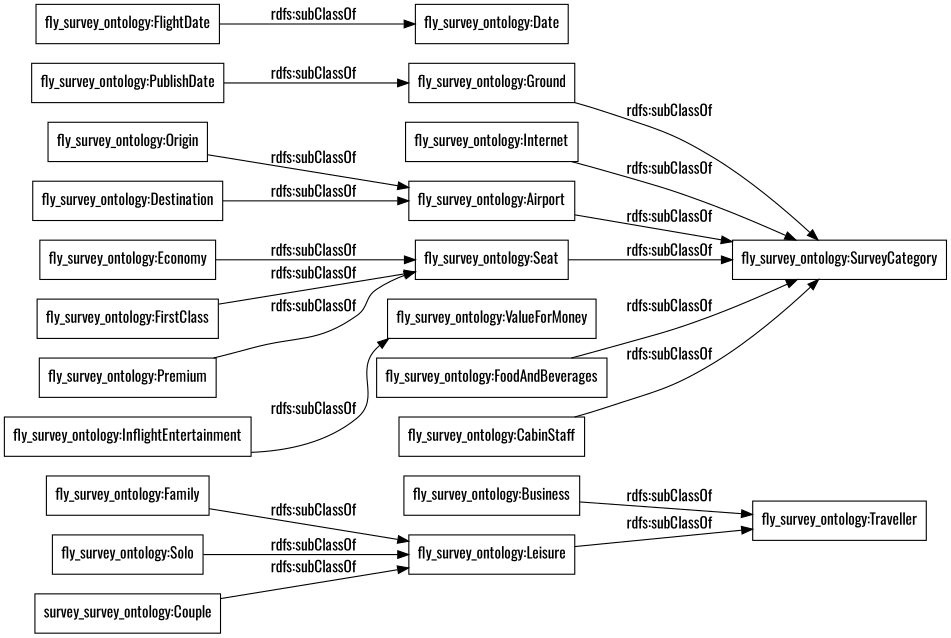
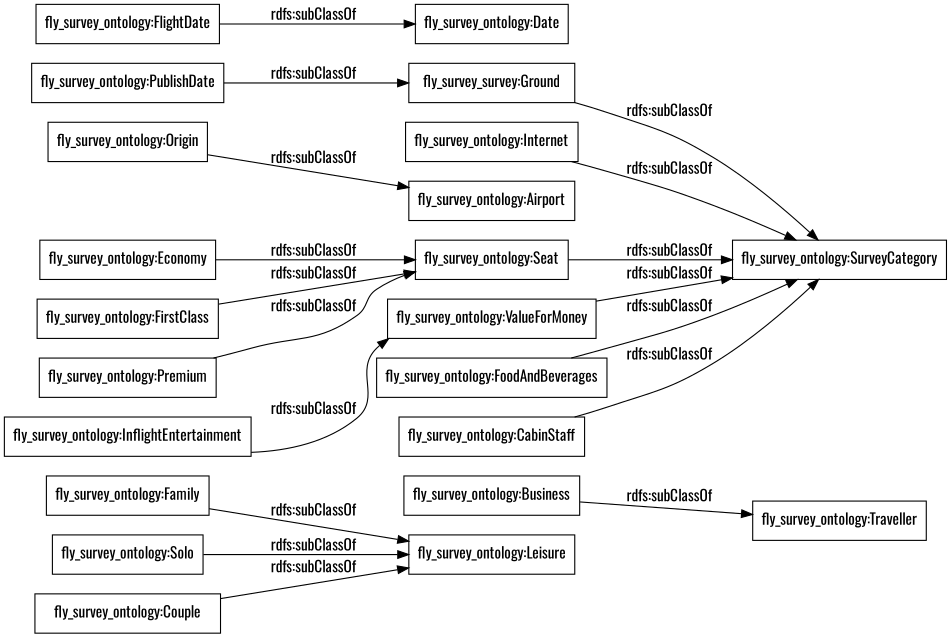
node "fly_survey_ontology:Ground": label "fly_survey_ontology:Ground" -> "fly_survey_survey:Ground"
node "fly_survey_ontology:Destination": removed
edge "fly_survey_ontology:Airport" -> "fly_survey_ontology:SurveyCategory": now "fly_survey_ontology:ValueForMoney" -> "fly_survey_ontology:SurveyCategory"
edge "fly_survey_ontology:Leisure" -> "fly_survey_ontology:Traveller": removed, label "rdfs:subClassOf"
node "survey_survey_ontology:Couple": label "survey_survey_ontology:Couple" -> "fly_survey_ontology:Couple"
